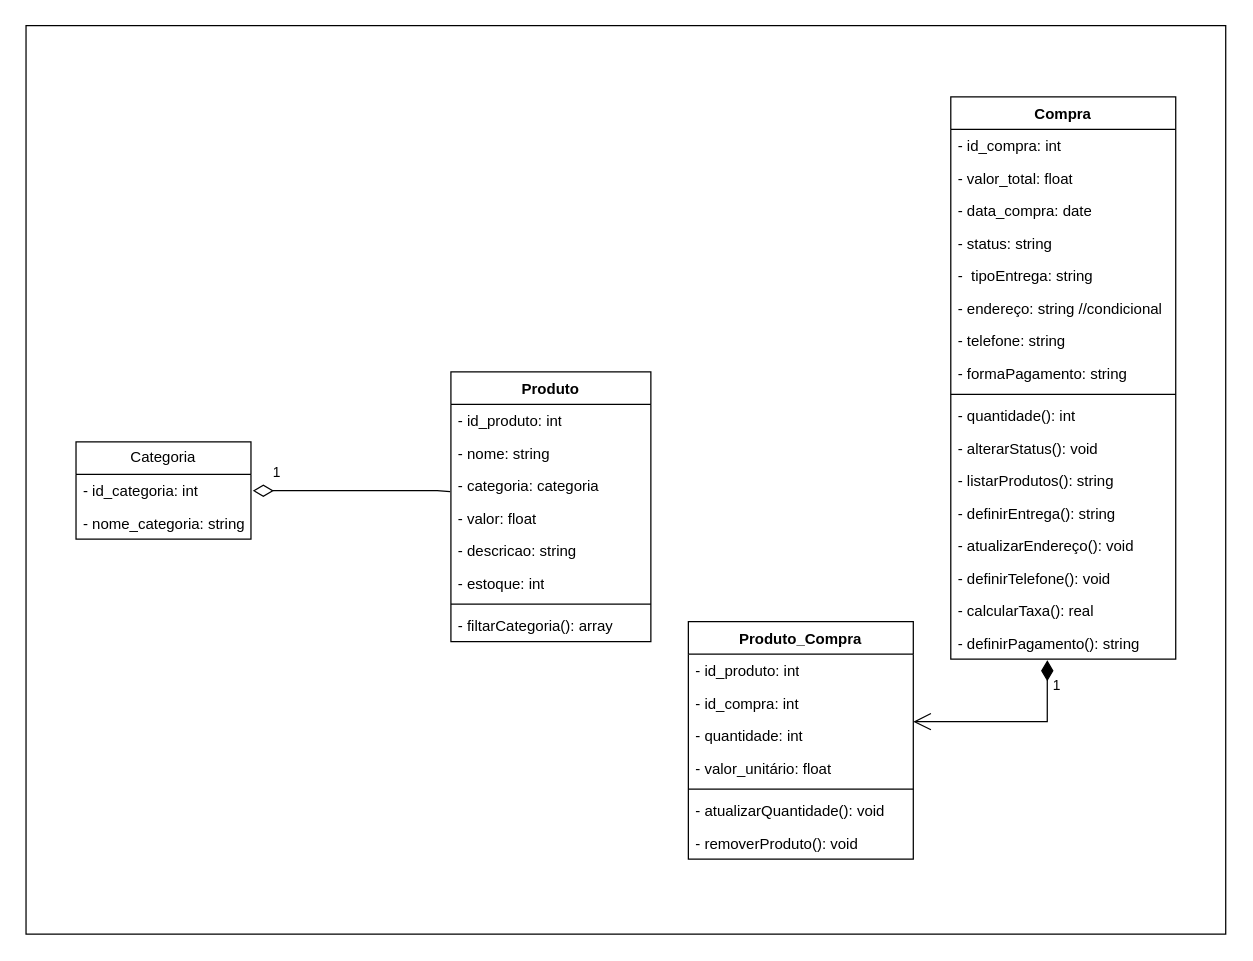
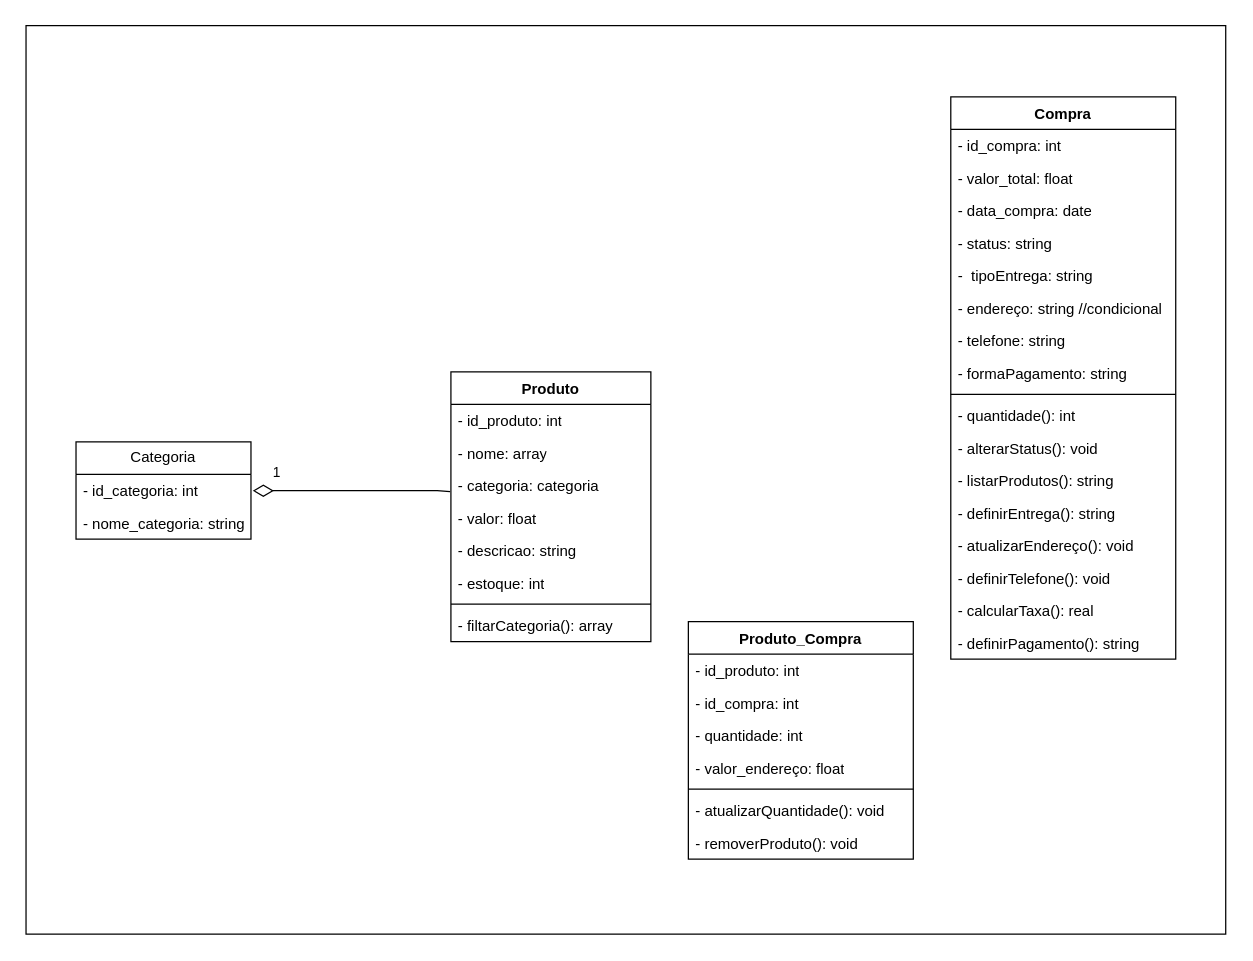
node "- nome: string": label "- nome: string" -> "- nome: array"
edge "- definirPagamento(): string" -- "- quantidade: int": removed, label "1"
node "- valor_unitário: float": label "- valor_unitário: float" -> "- valor_endereço: float"
